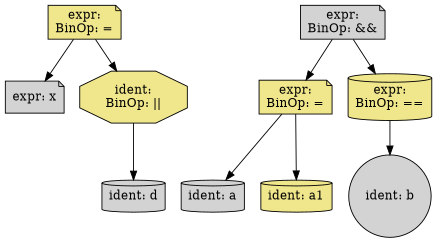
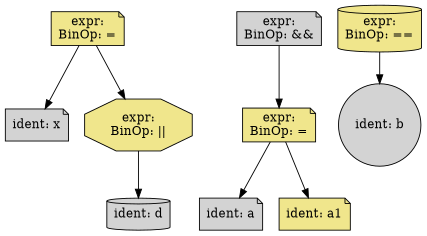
edge "expr: BinOp: &&" -> "expr: BinOp: ==": removed
node "expr: x": label "expr: x" -> "ident: x"
node "ident: BinOp: ||": label "ident: BinOp: ||" -> "expr: BinOp: ||"
node "ident: a": shape cylinder -> note
node "ident: a1": shape cylinder -> note
